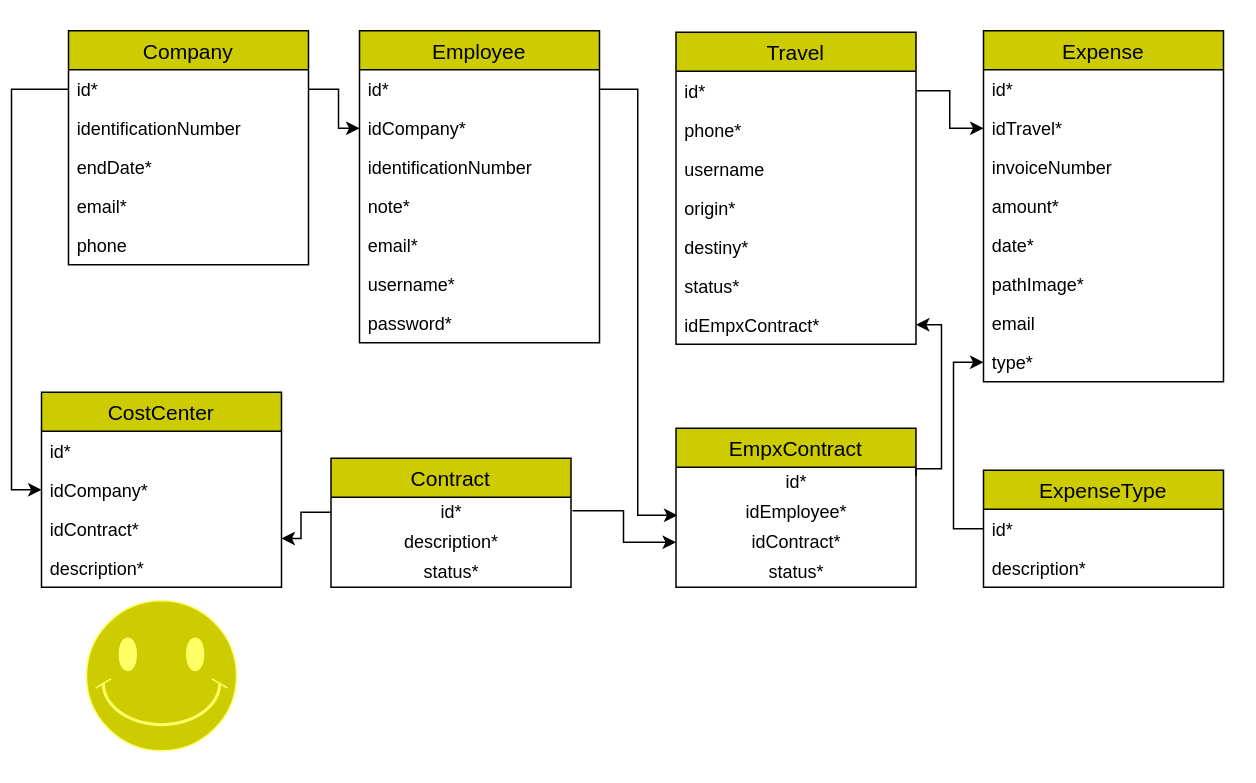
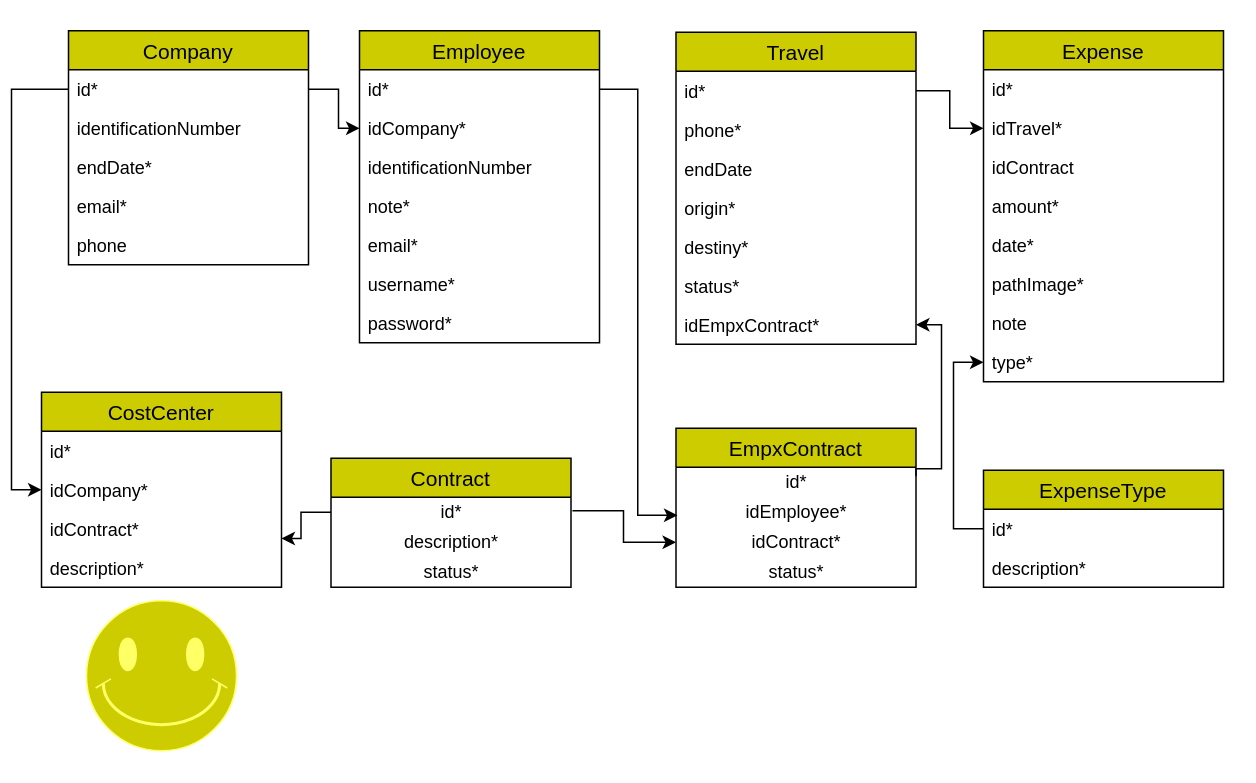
node "invoiceNumber": label "invoiceNumber" -> "idContract"
node "username": label "username" -> "endDate"
node "email": label "email" -> "note"
